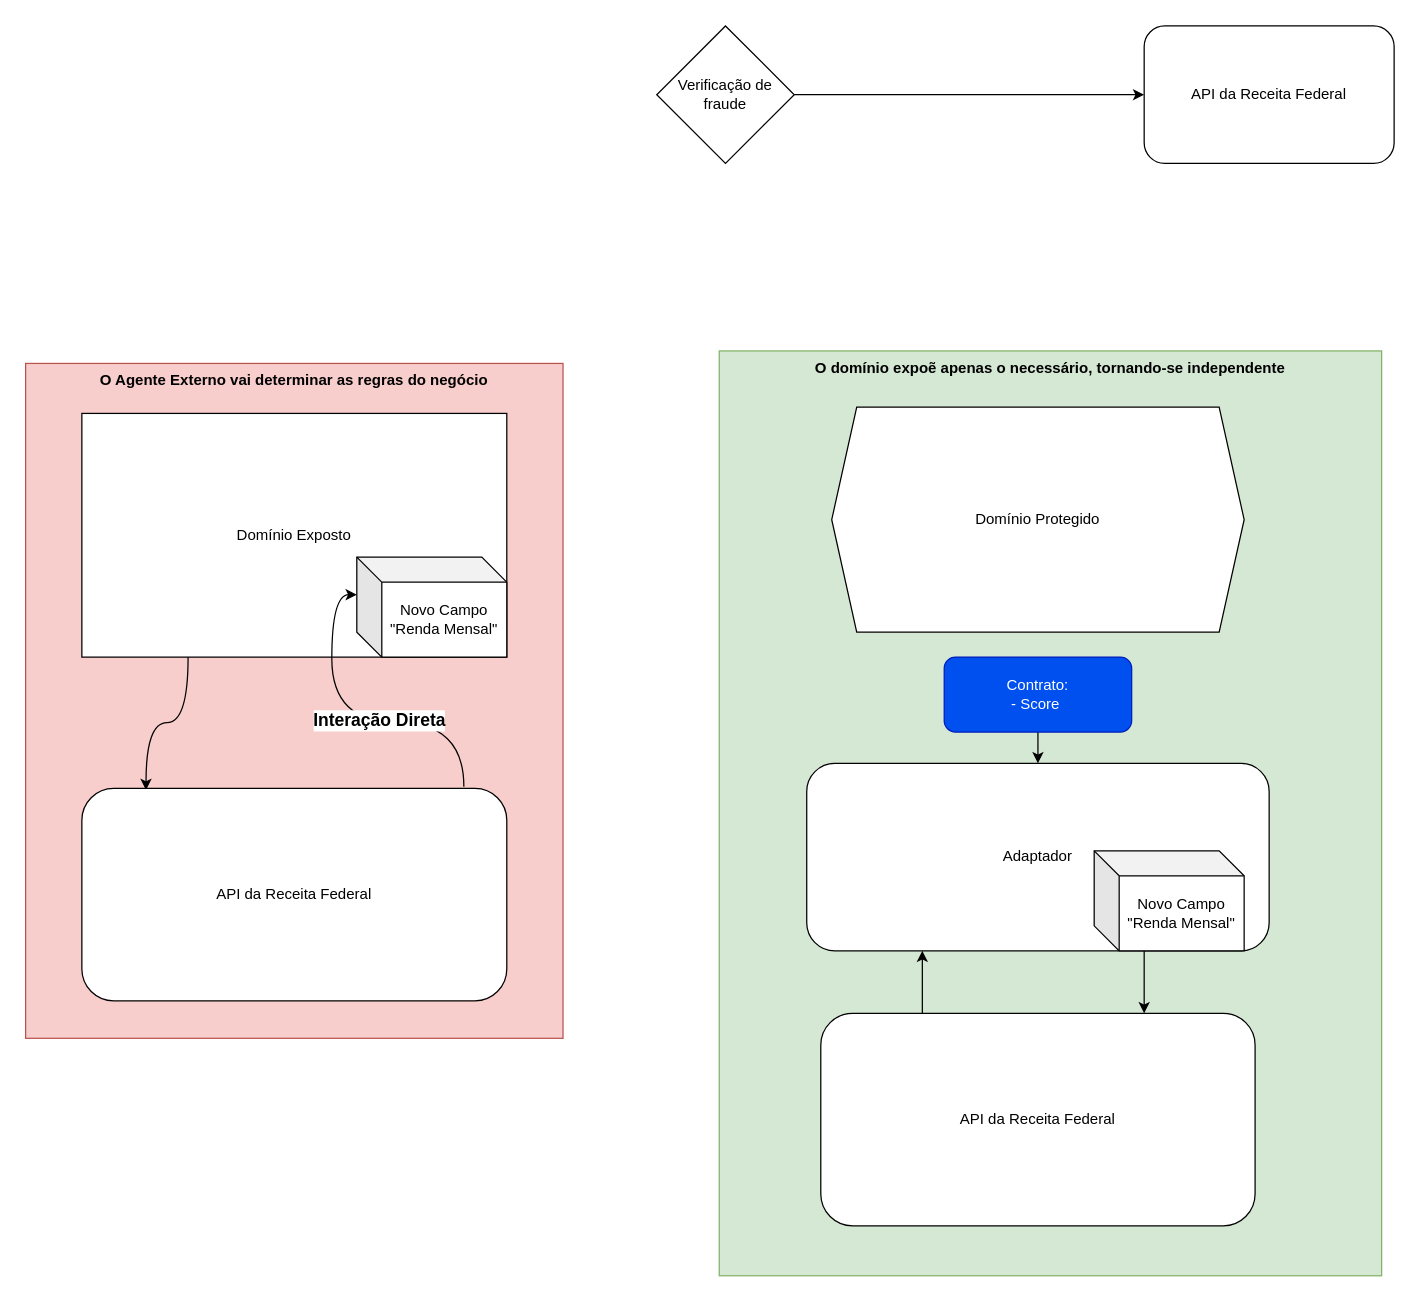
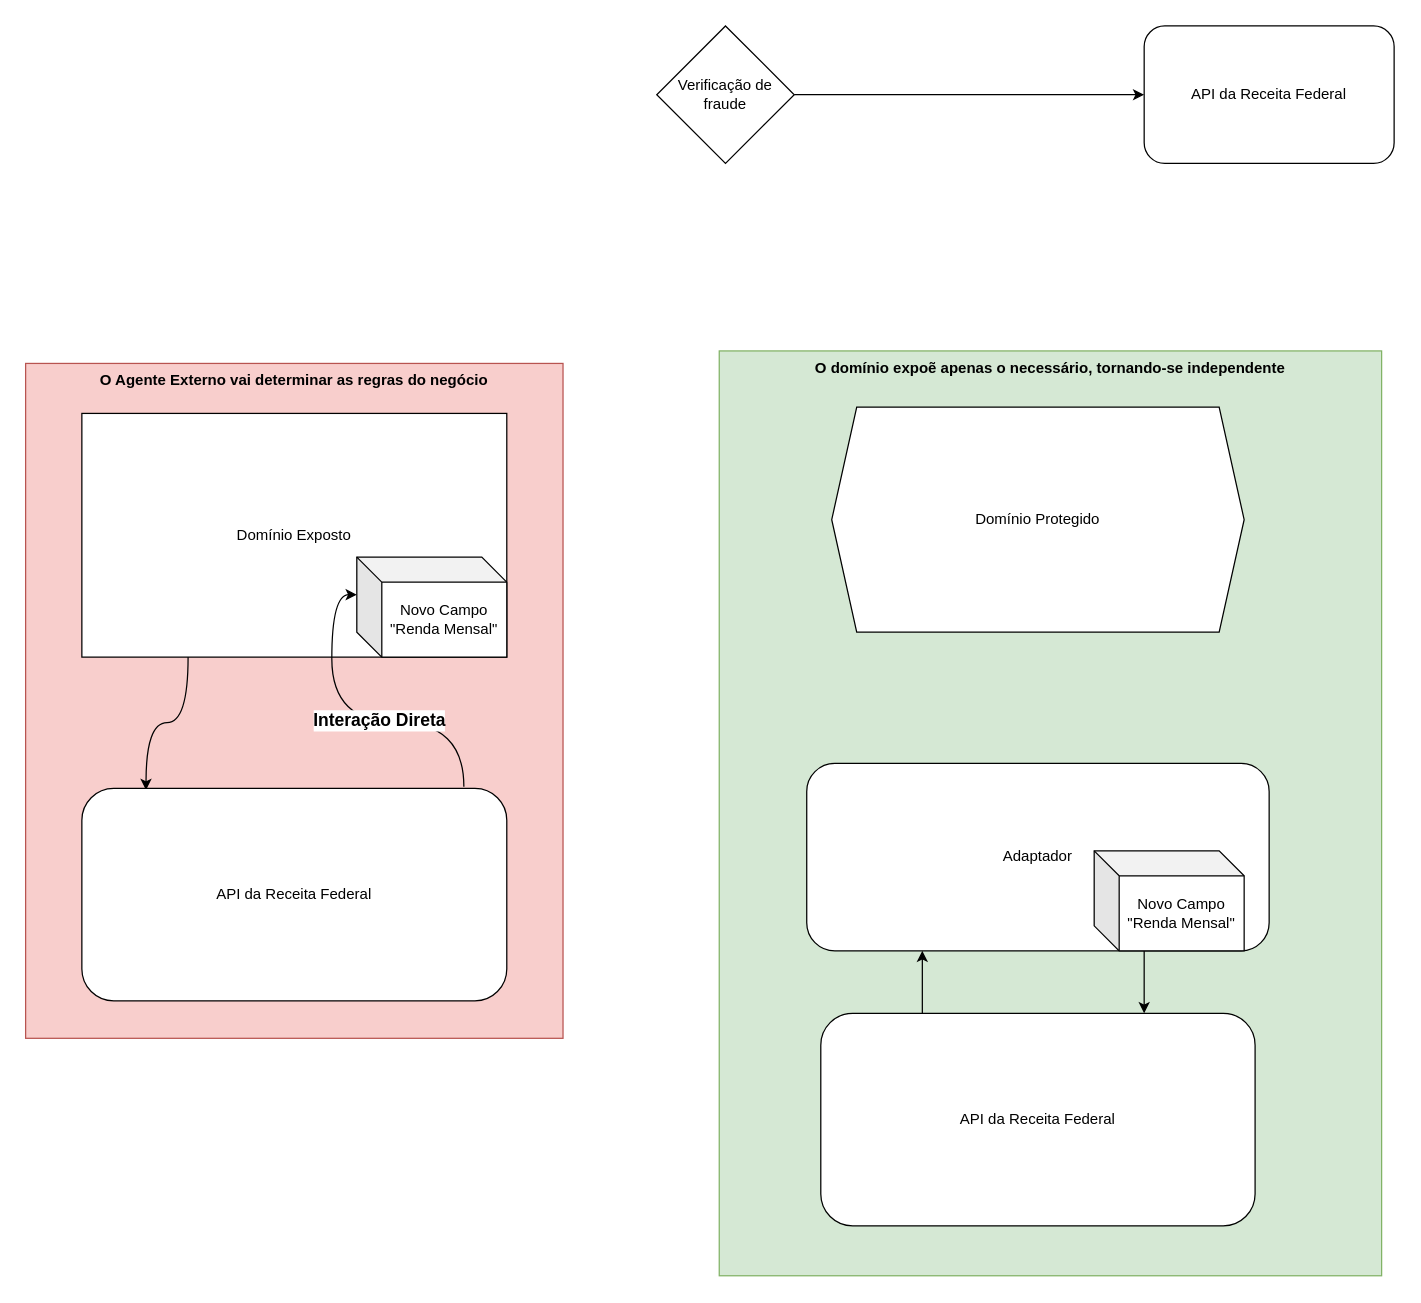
node "Contrato: - Score": removed
edge "Contrato: - Score" -> "Adaptador": removed
